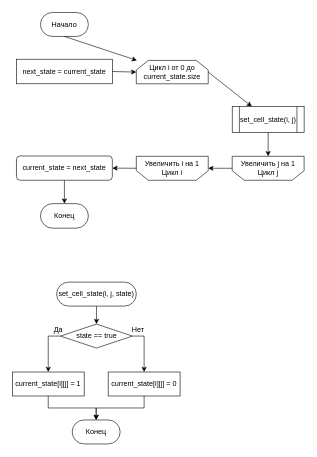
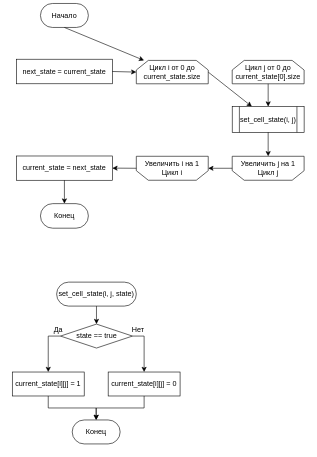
node "Начало": moved (65, 24) -> (65, 15)
node "Цикл j от 0 до current_state[0].size": added
edge "Цикл j от 0 до current_state[0].size" -> "set_cell_state(i, j)": added
node "current_state = next_state": shape rounded rectangle -> rectangle
